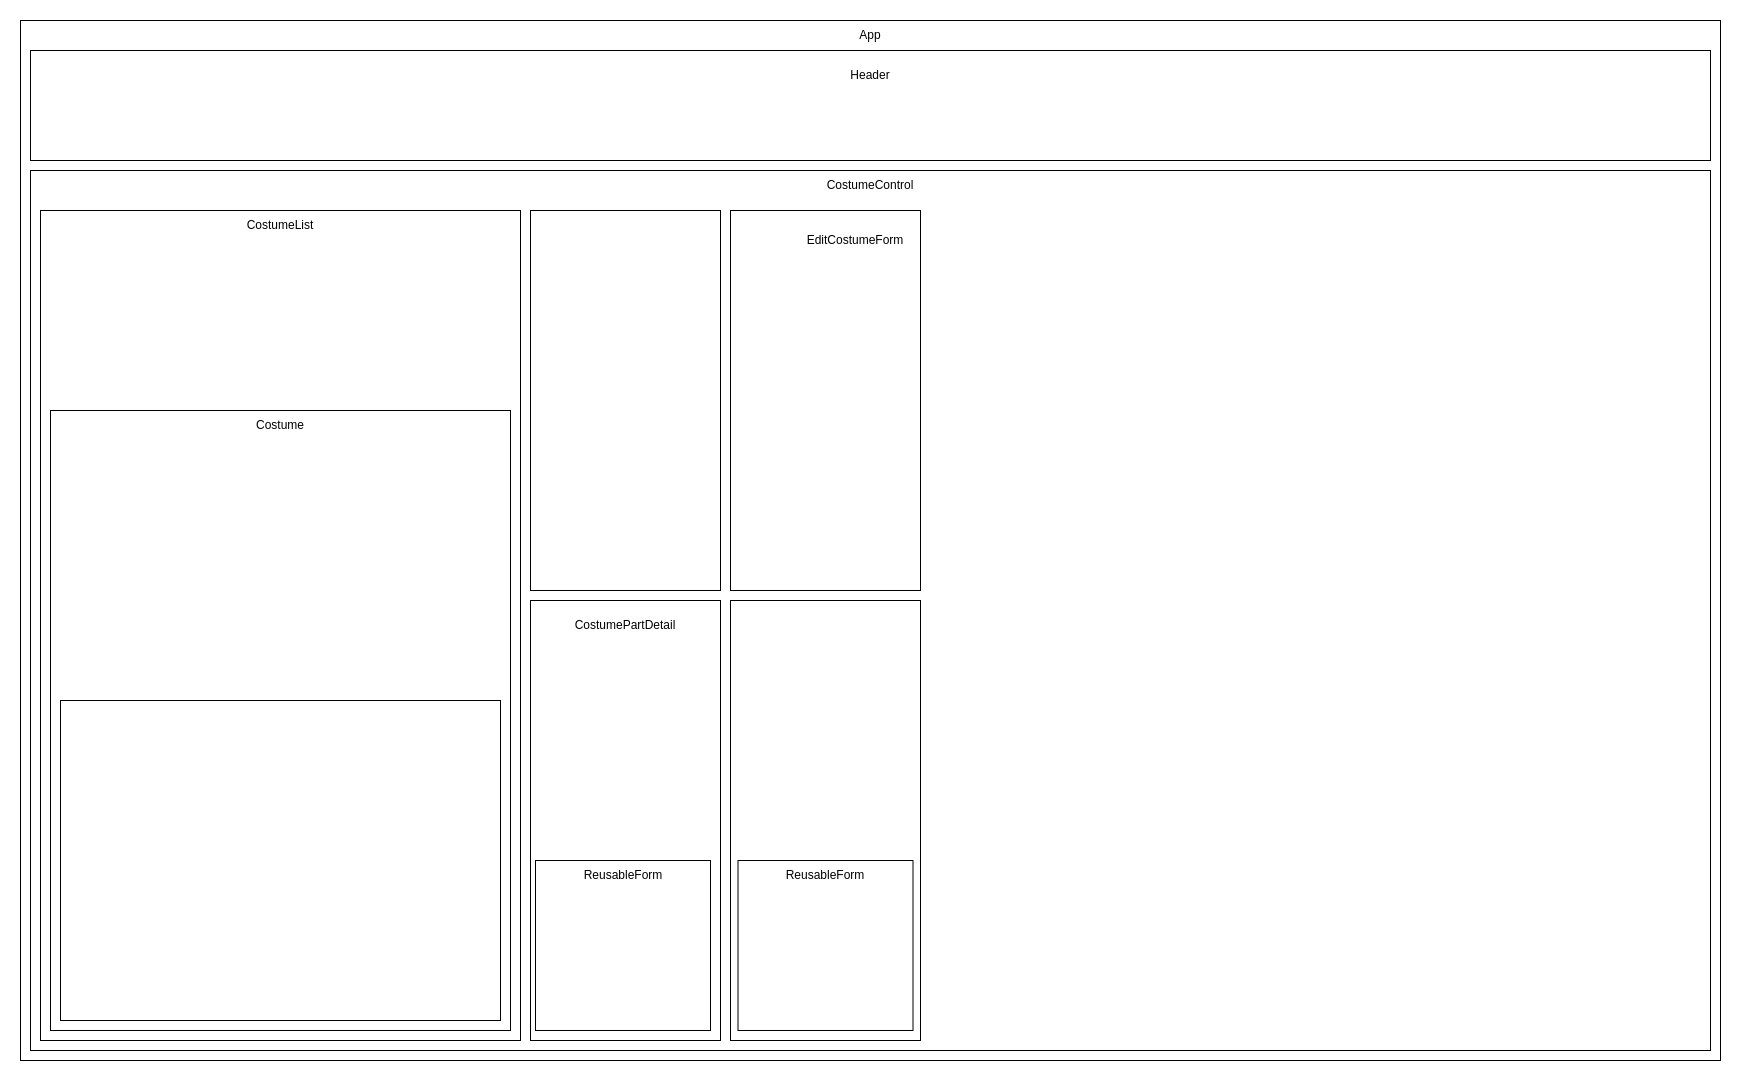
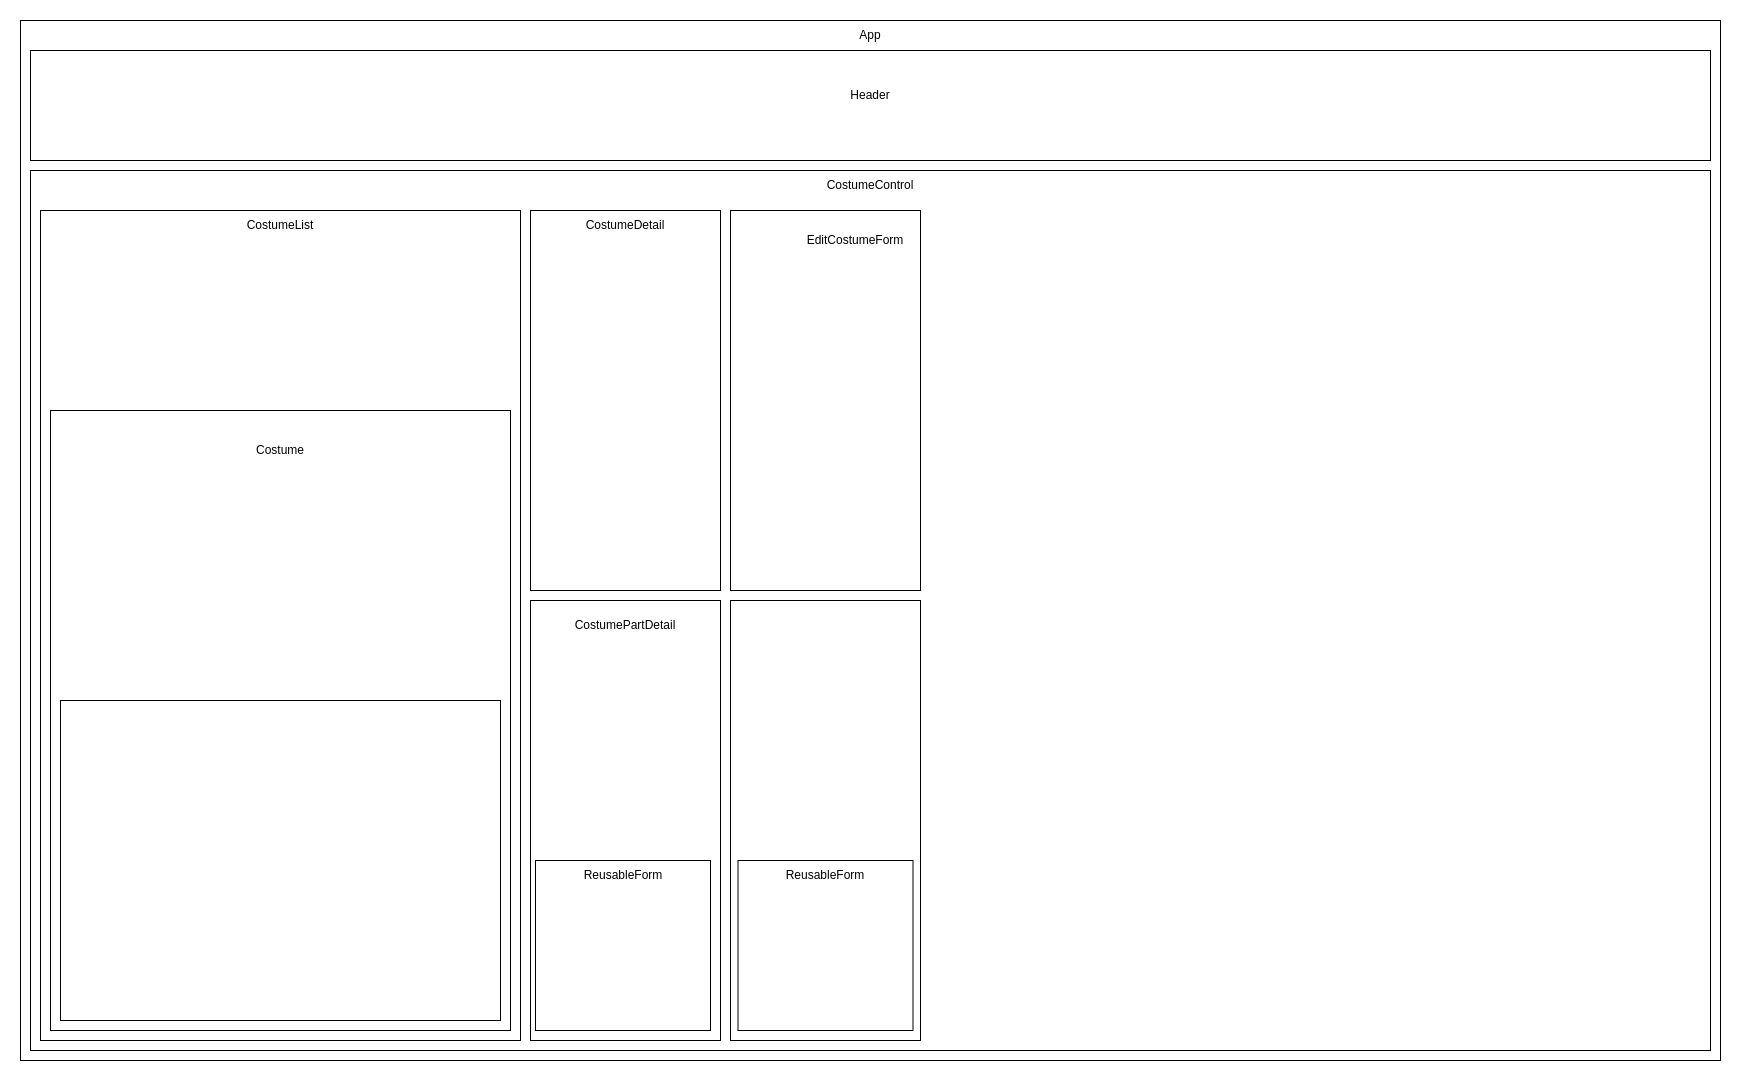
node "Header": moved (871, 76) -> (871, 96)
node "CostumeDetail": added
node "Costume": moved (281, 426) -> (281, 451)
